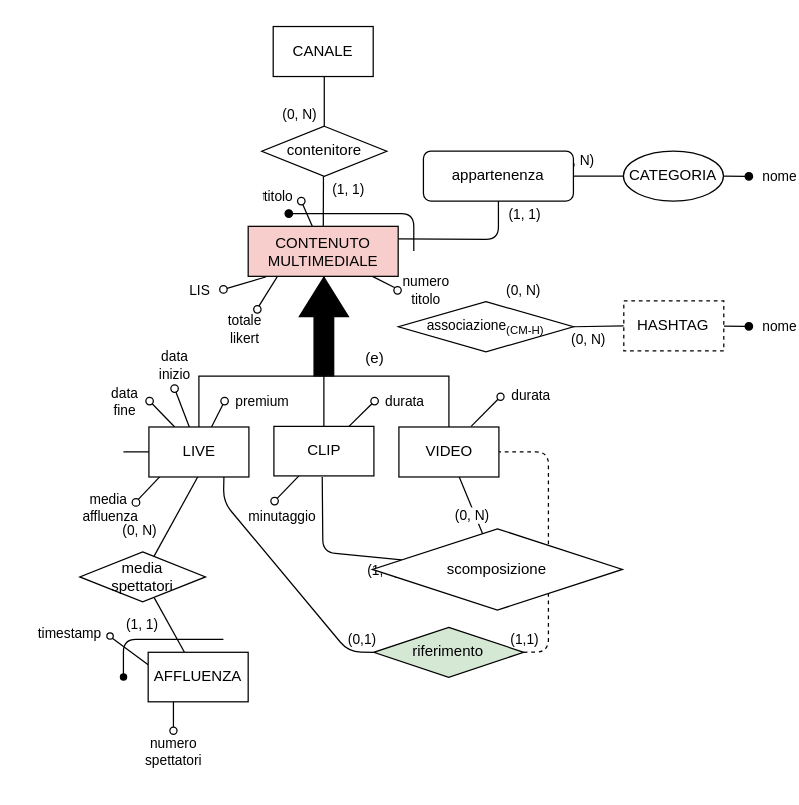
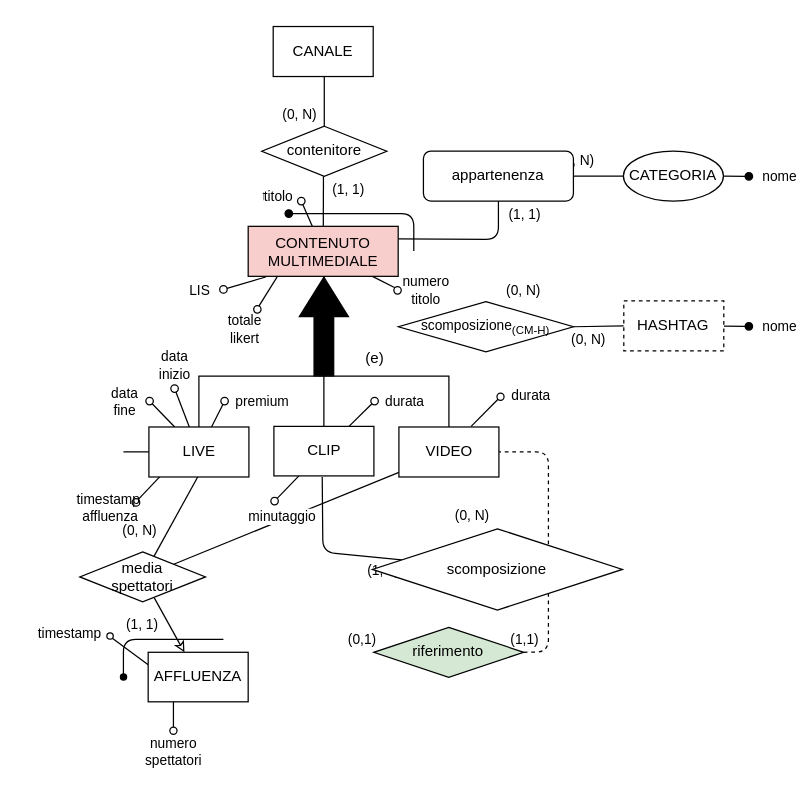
node "associazione(CM-H)": label "associazione(CM-H)" -> "scomposizione(CM-H)"
edge "VIDEO" -- "scomposizione": now "VIDEO" -- "media spettatori"
node "media affluenza": label "media affluenza" -> "timestamp affluenza"
edge "LIVE" -- "riferimento": removed
edge "media spettatori" -- "AFFLUENZA": arrowhead none -> classic
